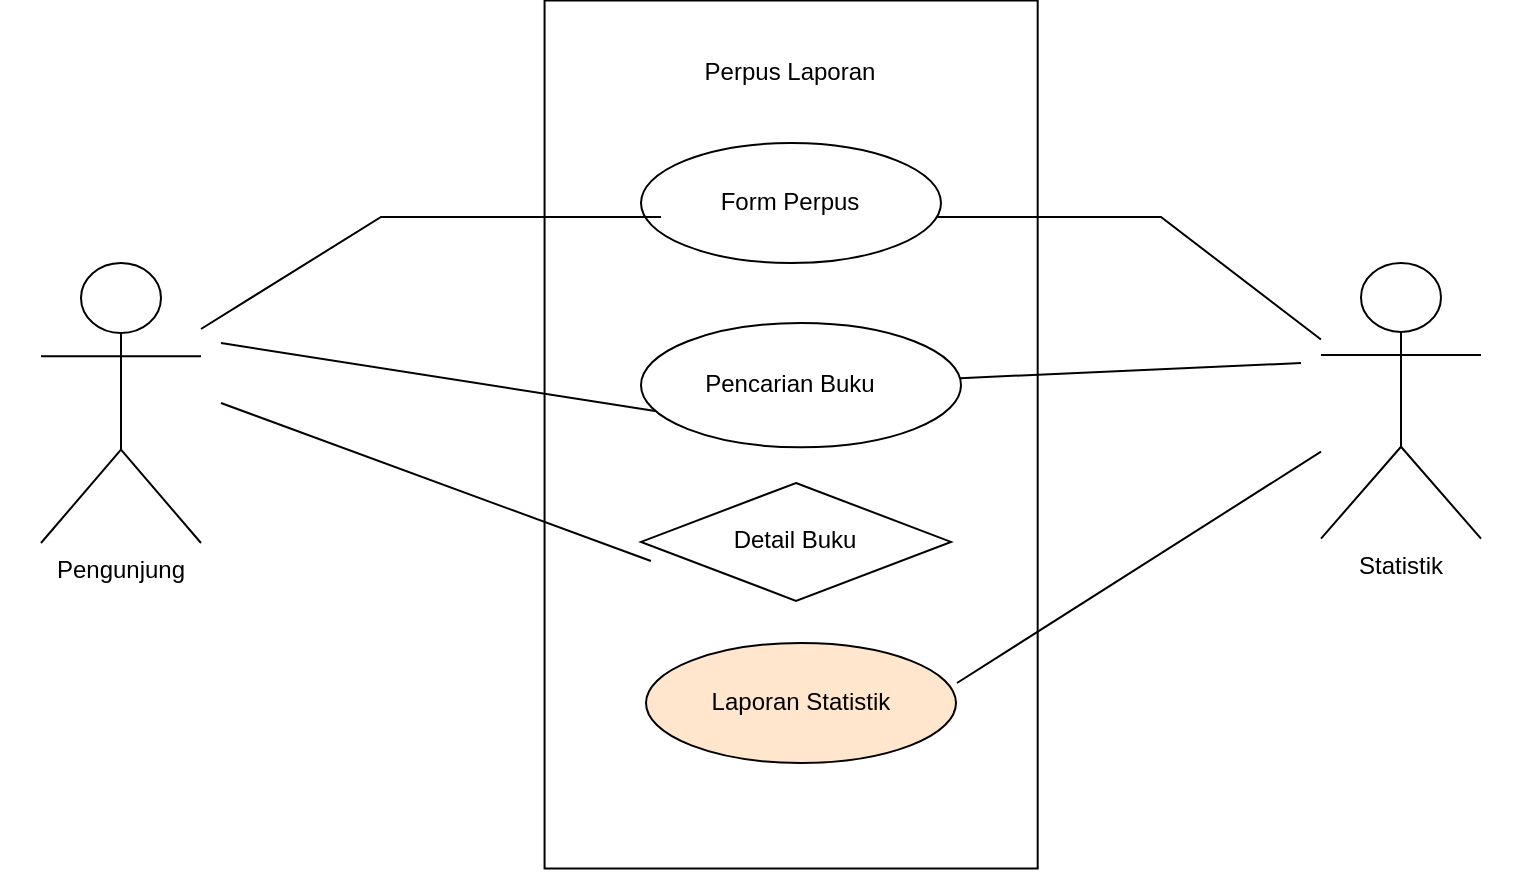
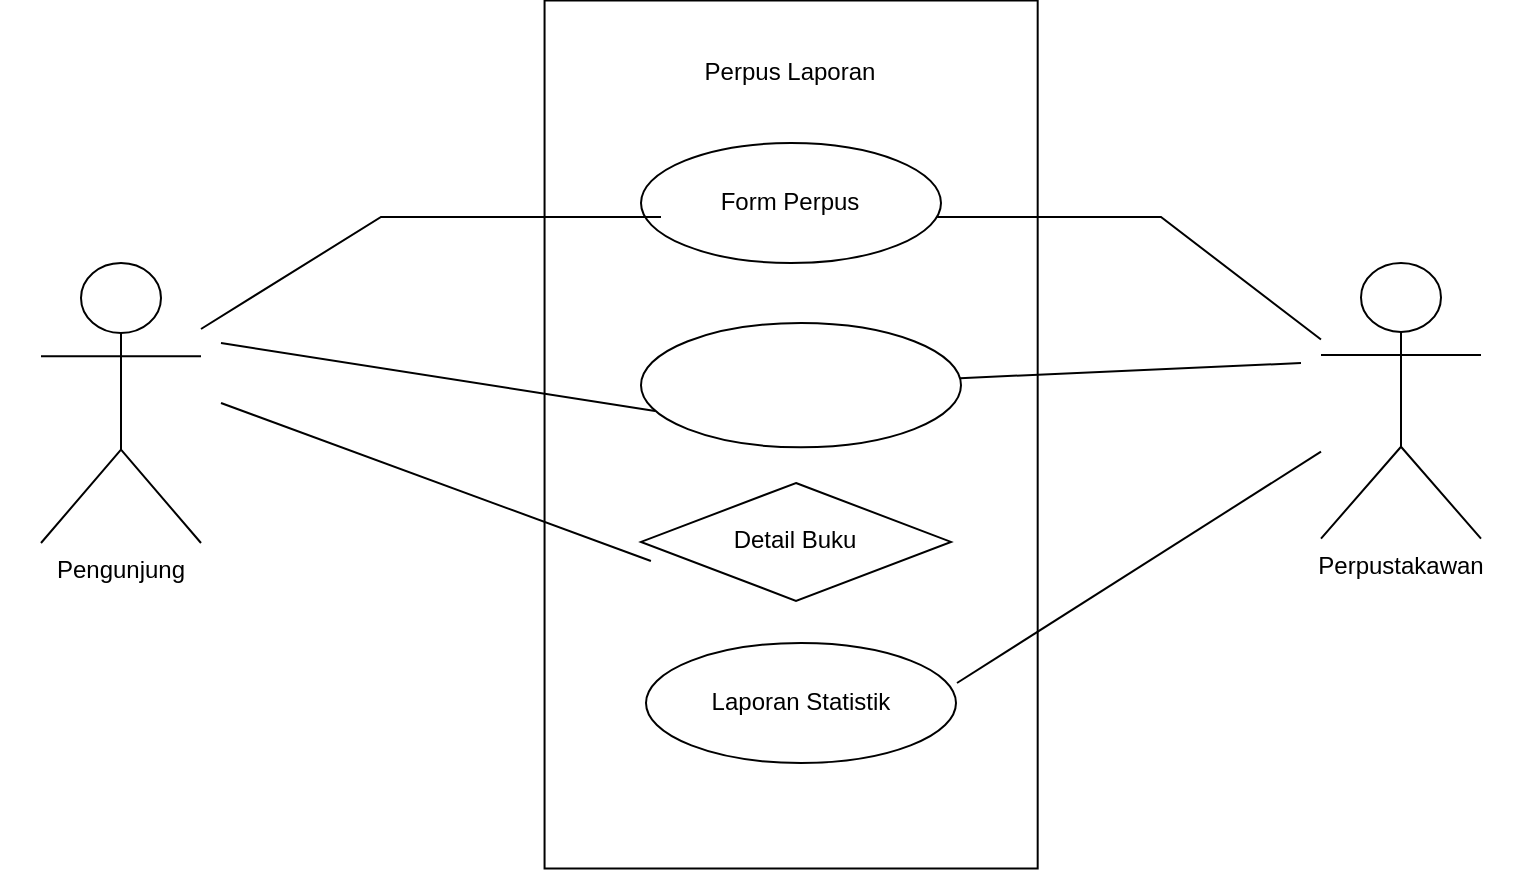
node "Pencarian Buku": removed
node "Statistik": label "Statistik" -> "Perpustakawan"
node "Laporan Statistik": fillcolor #ffe6cc -> #ffffff
